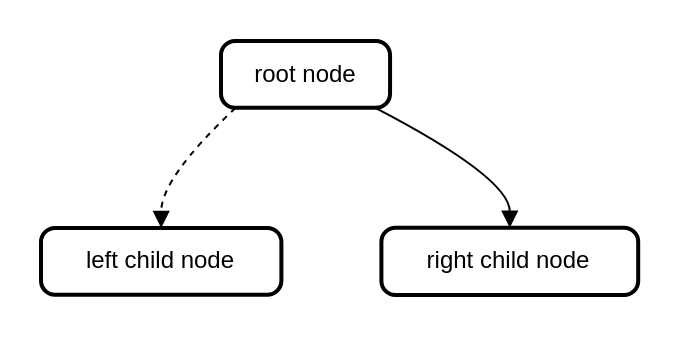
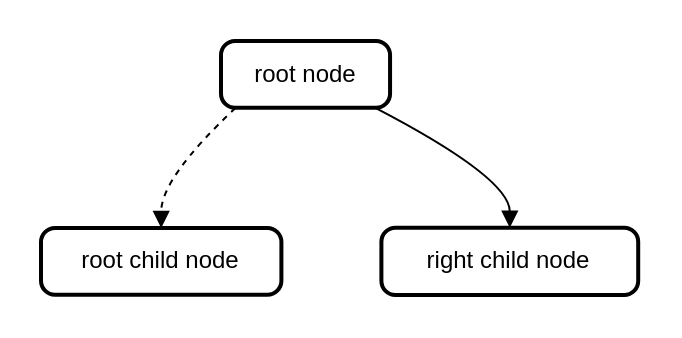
node "left child node": label "left child node" -> "root child node"
